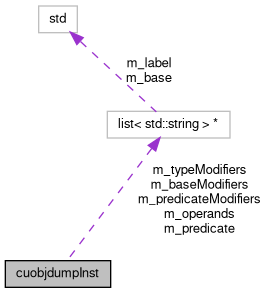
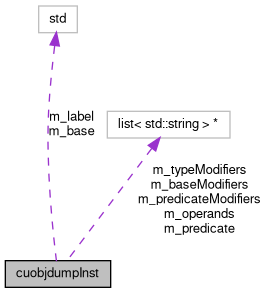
edge "list< std::string > *" -> "std": now "cuobjdumpInst" -> "std"
